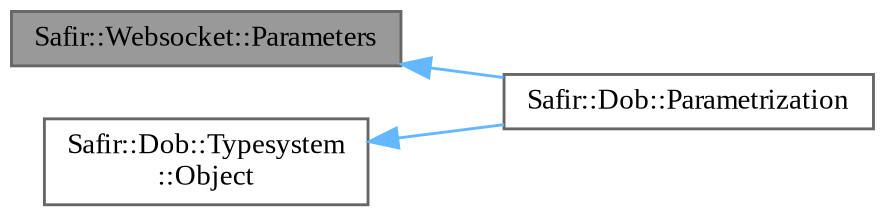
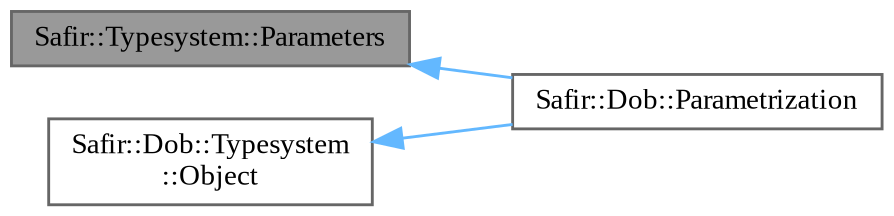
node "Safir::Websocket::Parameters": label "Safir::Websocket::Parameters" -> "Safir::Typesystem::Parameters"
